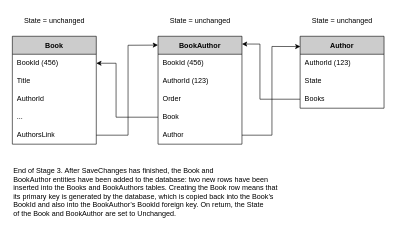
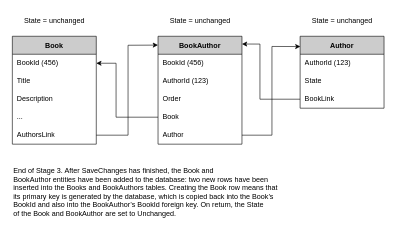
node "AuthorId": label "AuthorId" -> "Description"
node "Books": label "Books" -> "BookLink"
